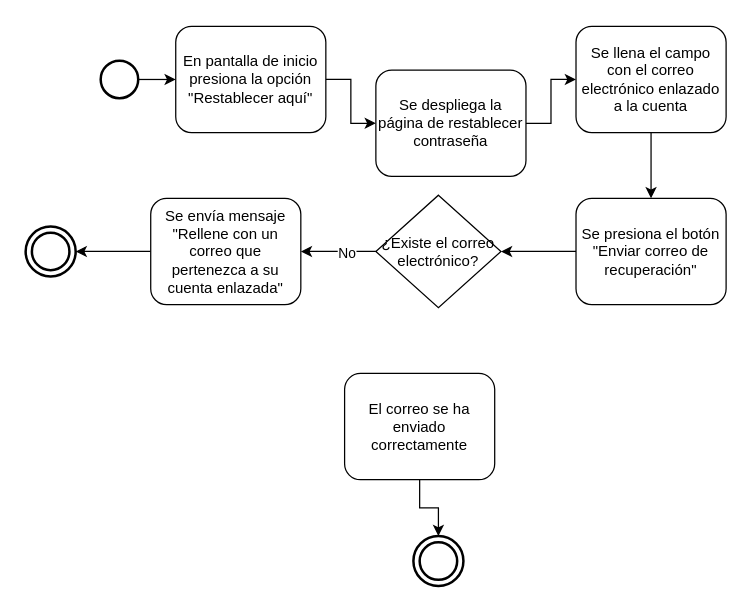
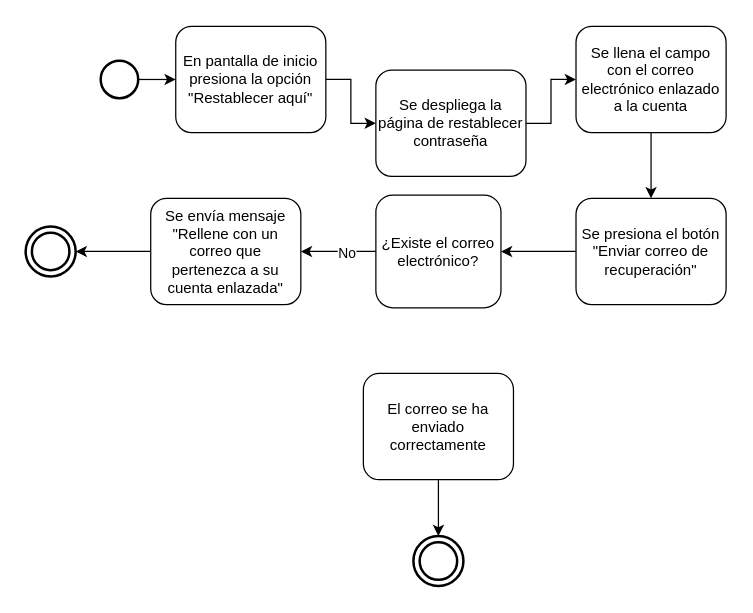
node "¿Existe el correo electrónico?": shape diamond -> rounded rectangle
node "El correo se ha enviado correctamente": moved (419, 426) -> (438, 426)
